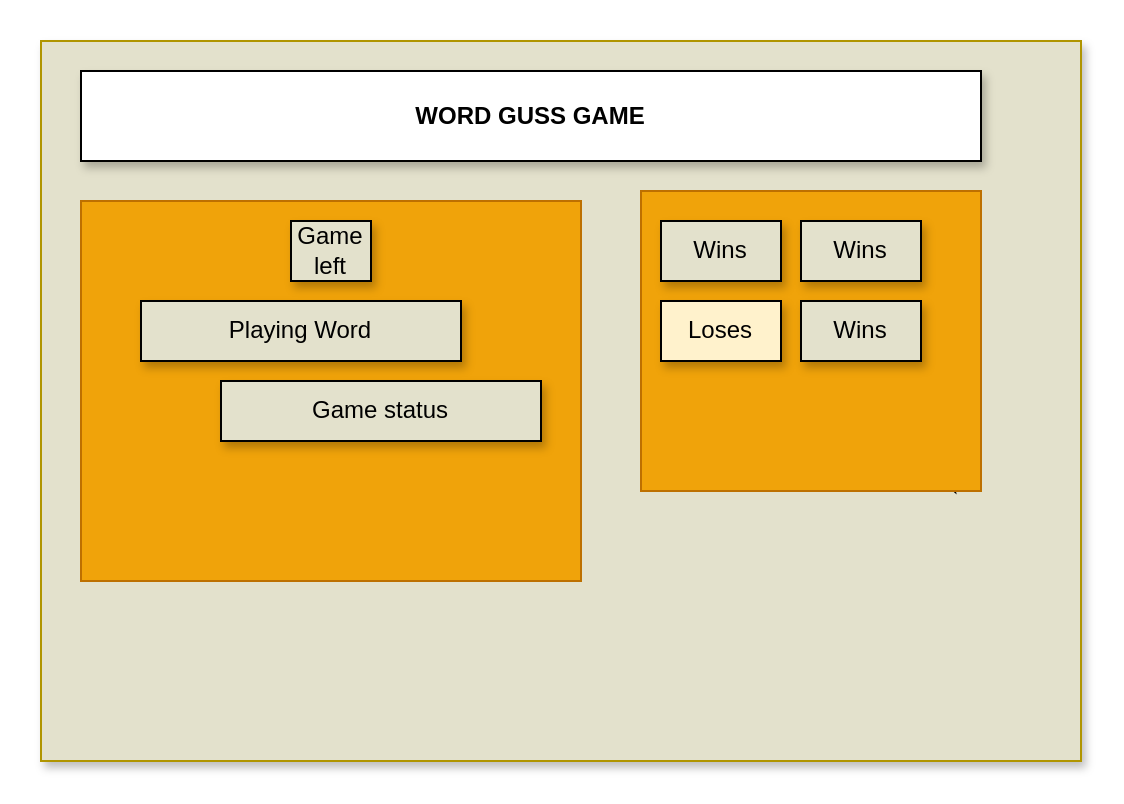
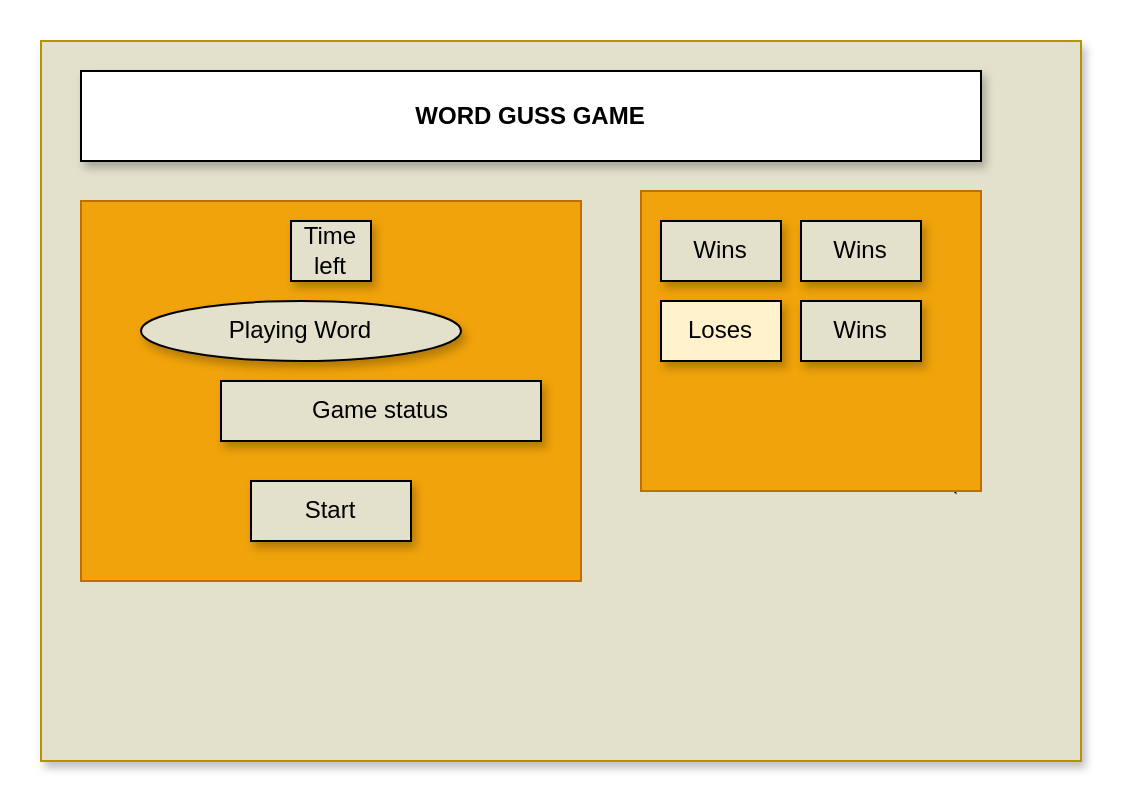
node "Game left": label "Game left" -> "Time left"
node "Playing Word": shape rectangle -> ellipse
node "Start": added
